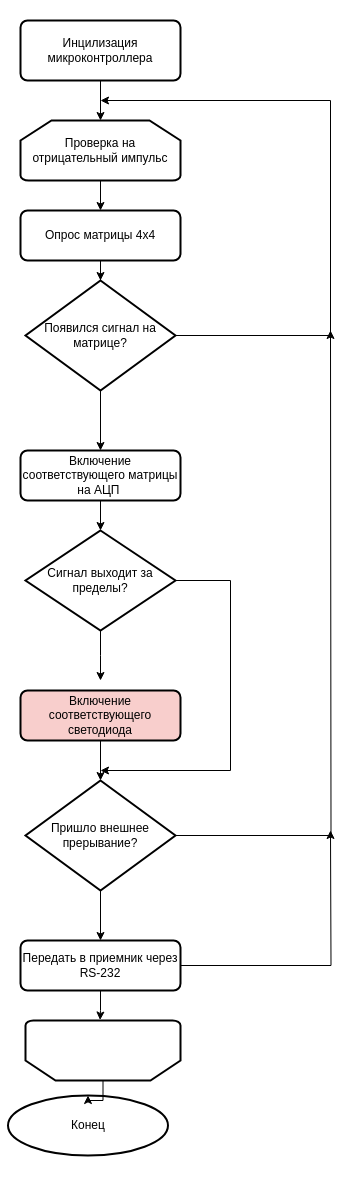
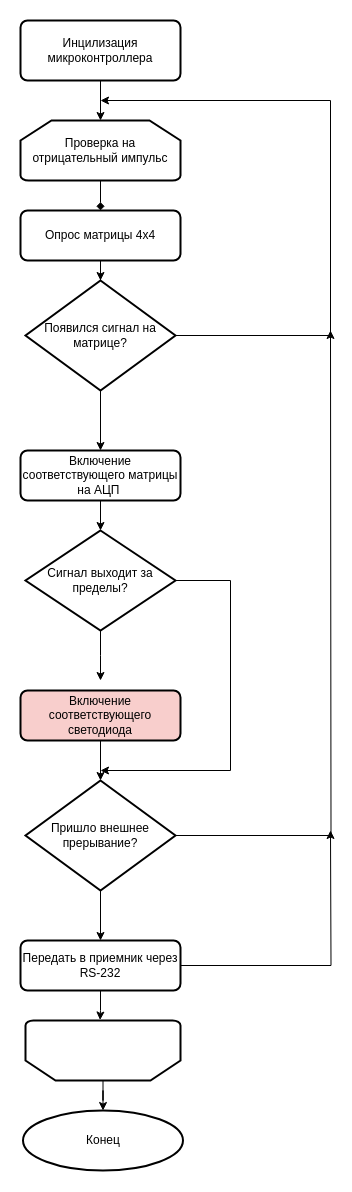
edge "Проверка на отрицательный импульс" -> "Опрос матрицы 4x4": arrowhead classic -> diamond
node "Конец": moved (88, 1126) -> (103, 1141)
